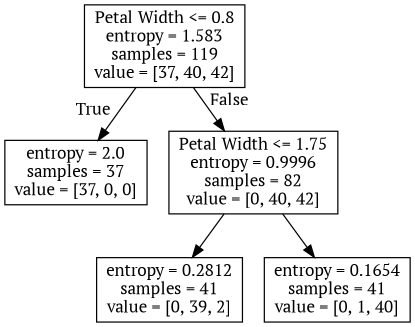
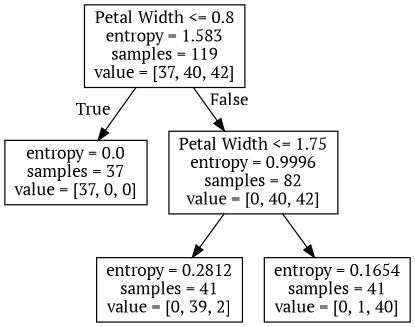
node "entropy = 2.0 samples = 37 value = [37, 0, 0]": label "entropy = 2.0 samples = 37 value = [37, 0, 0]" -> "entropy = 0.0 samples = 37 value = [37, 0, 0]"
